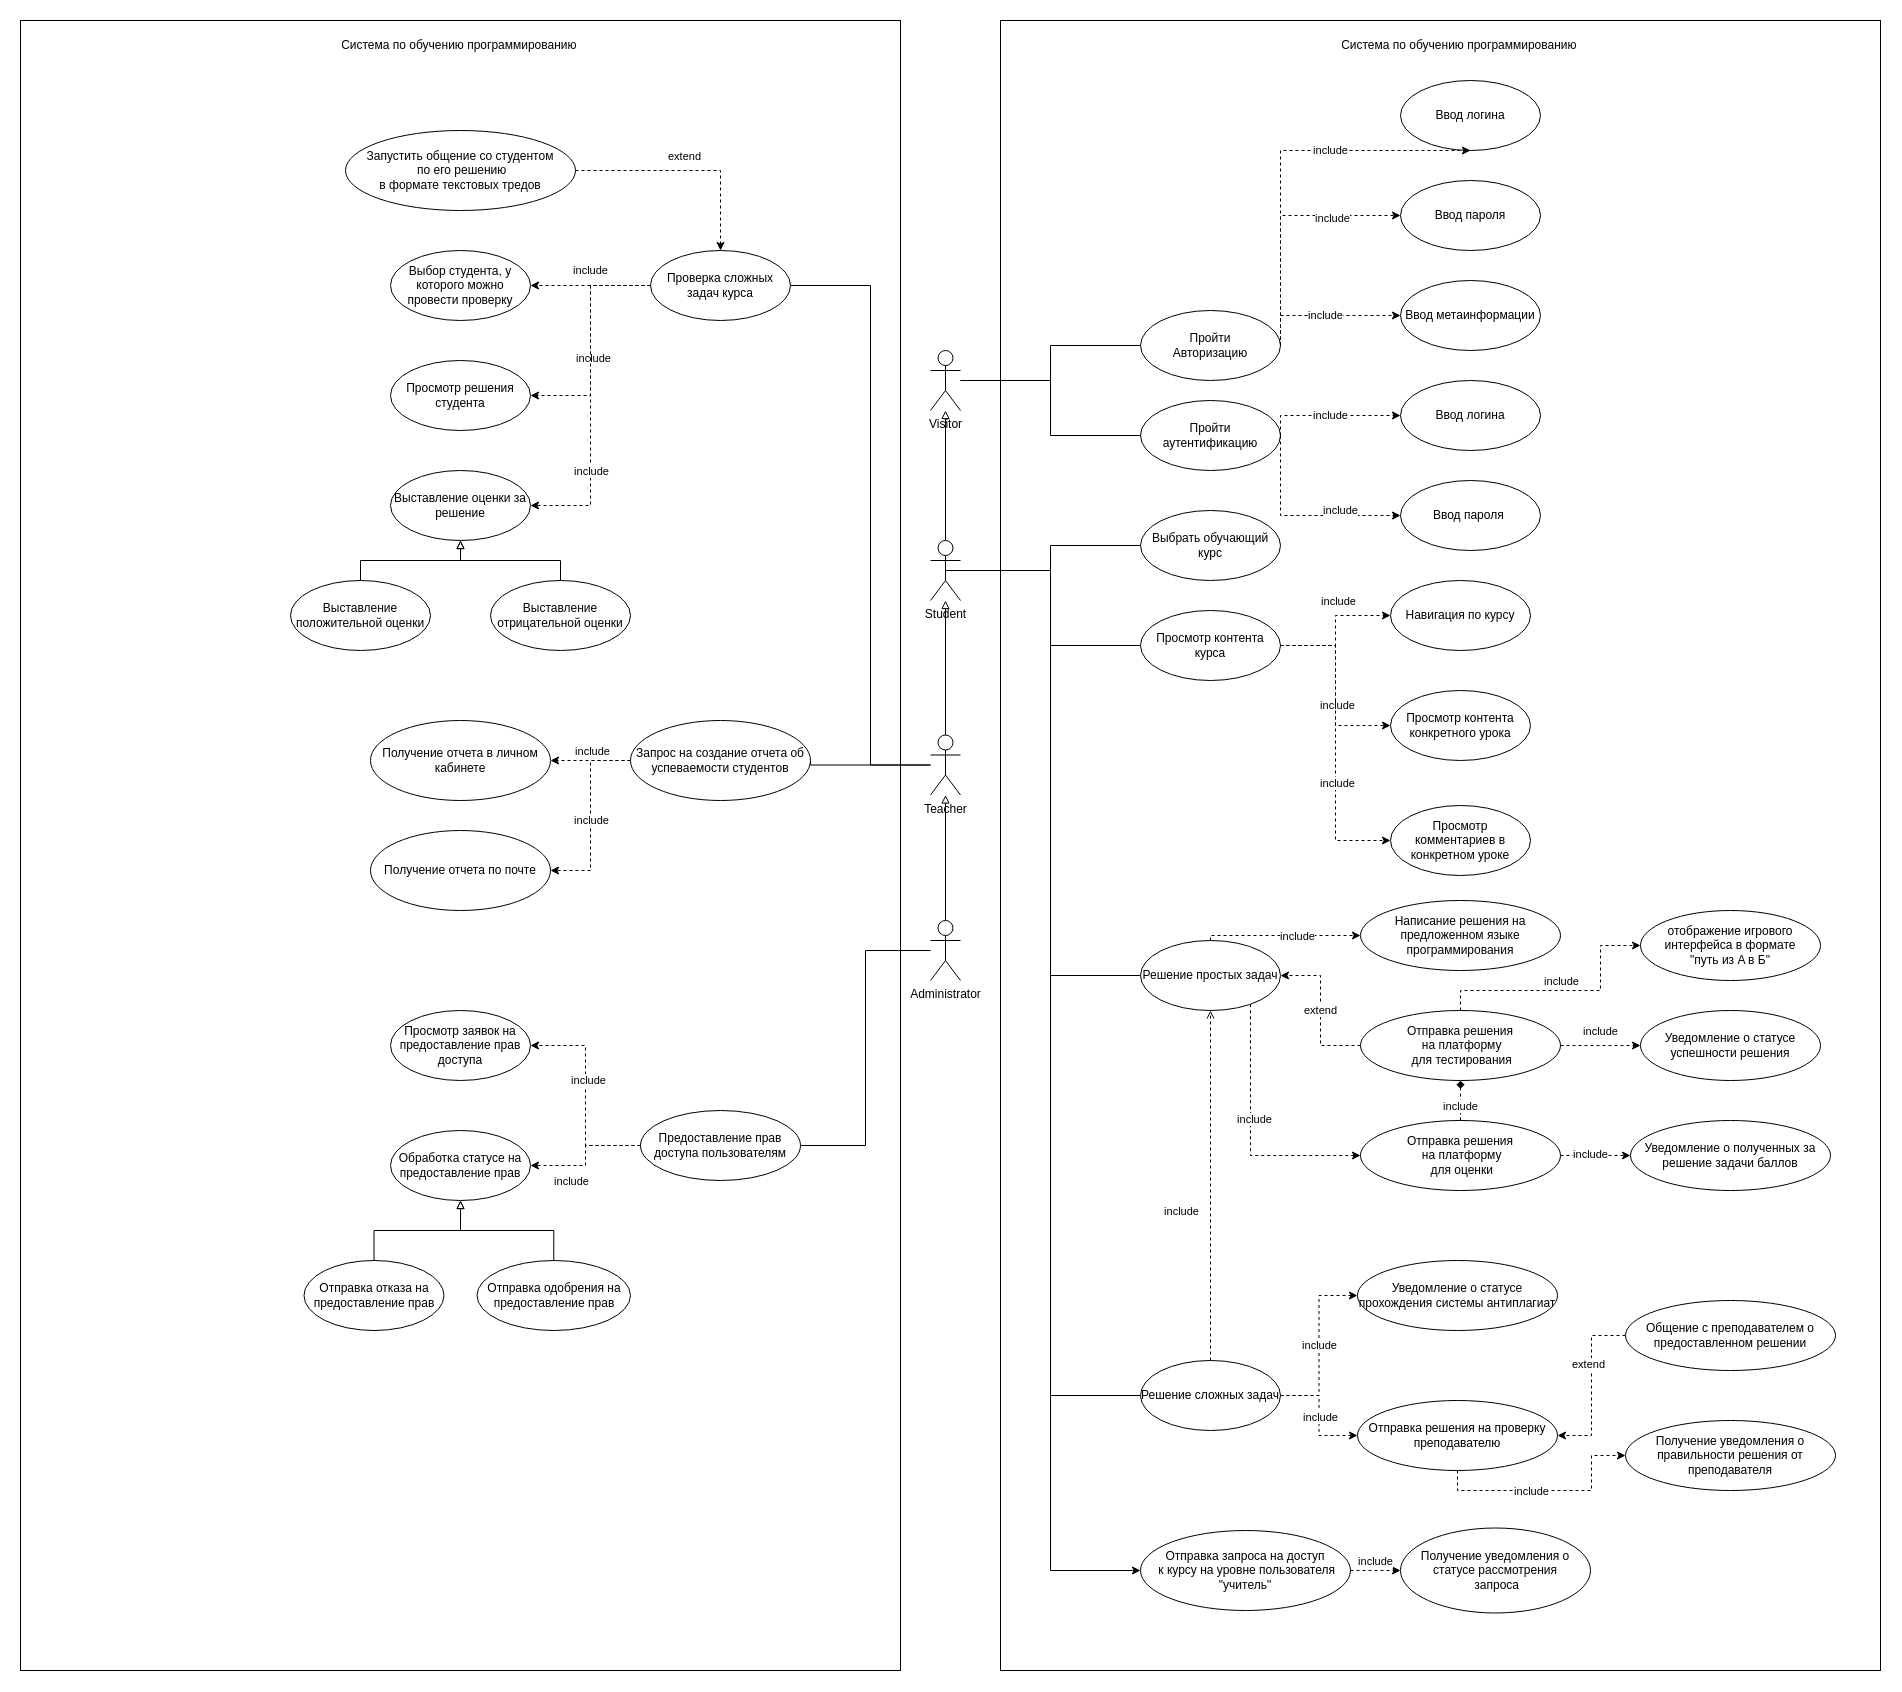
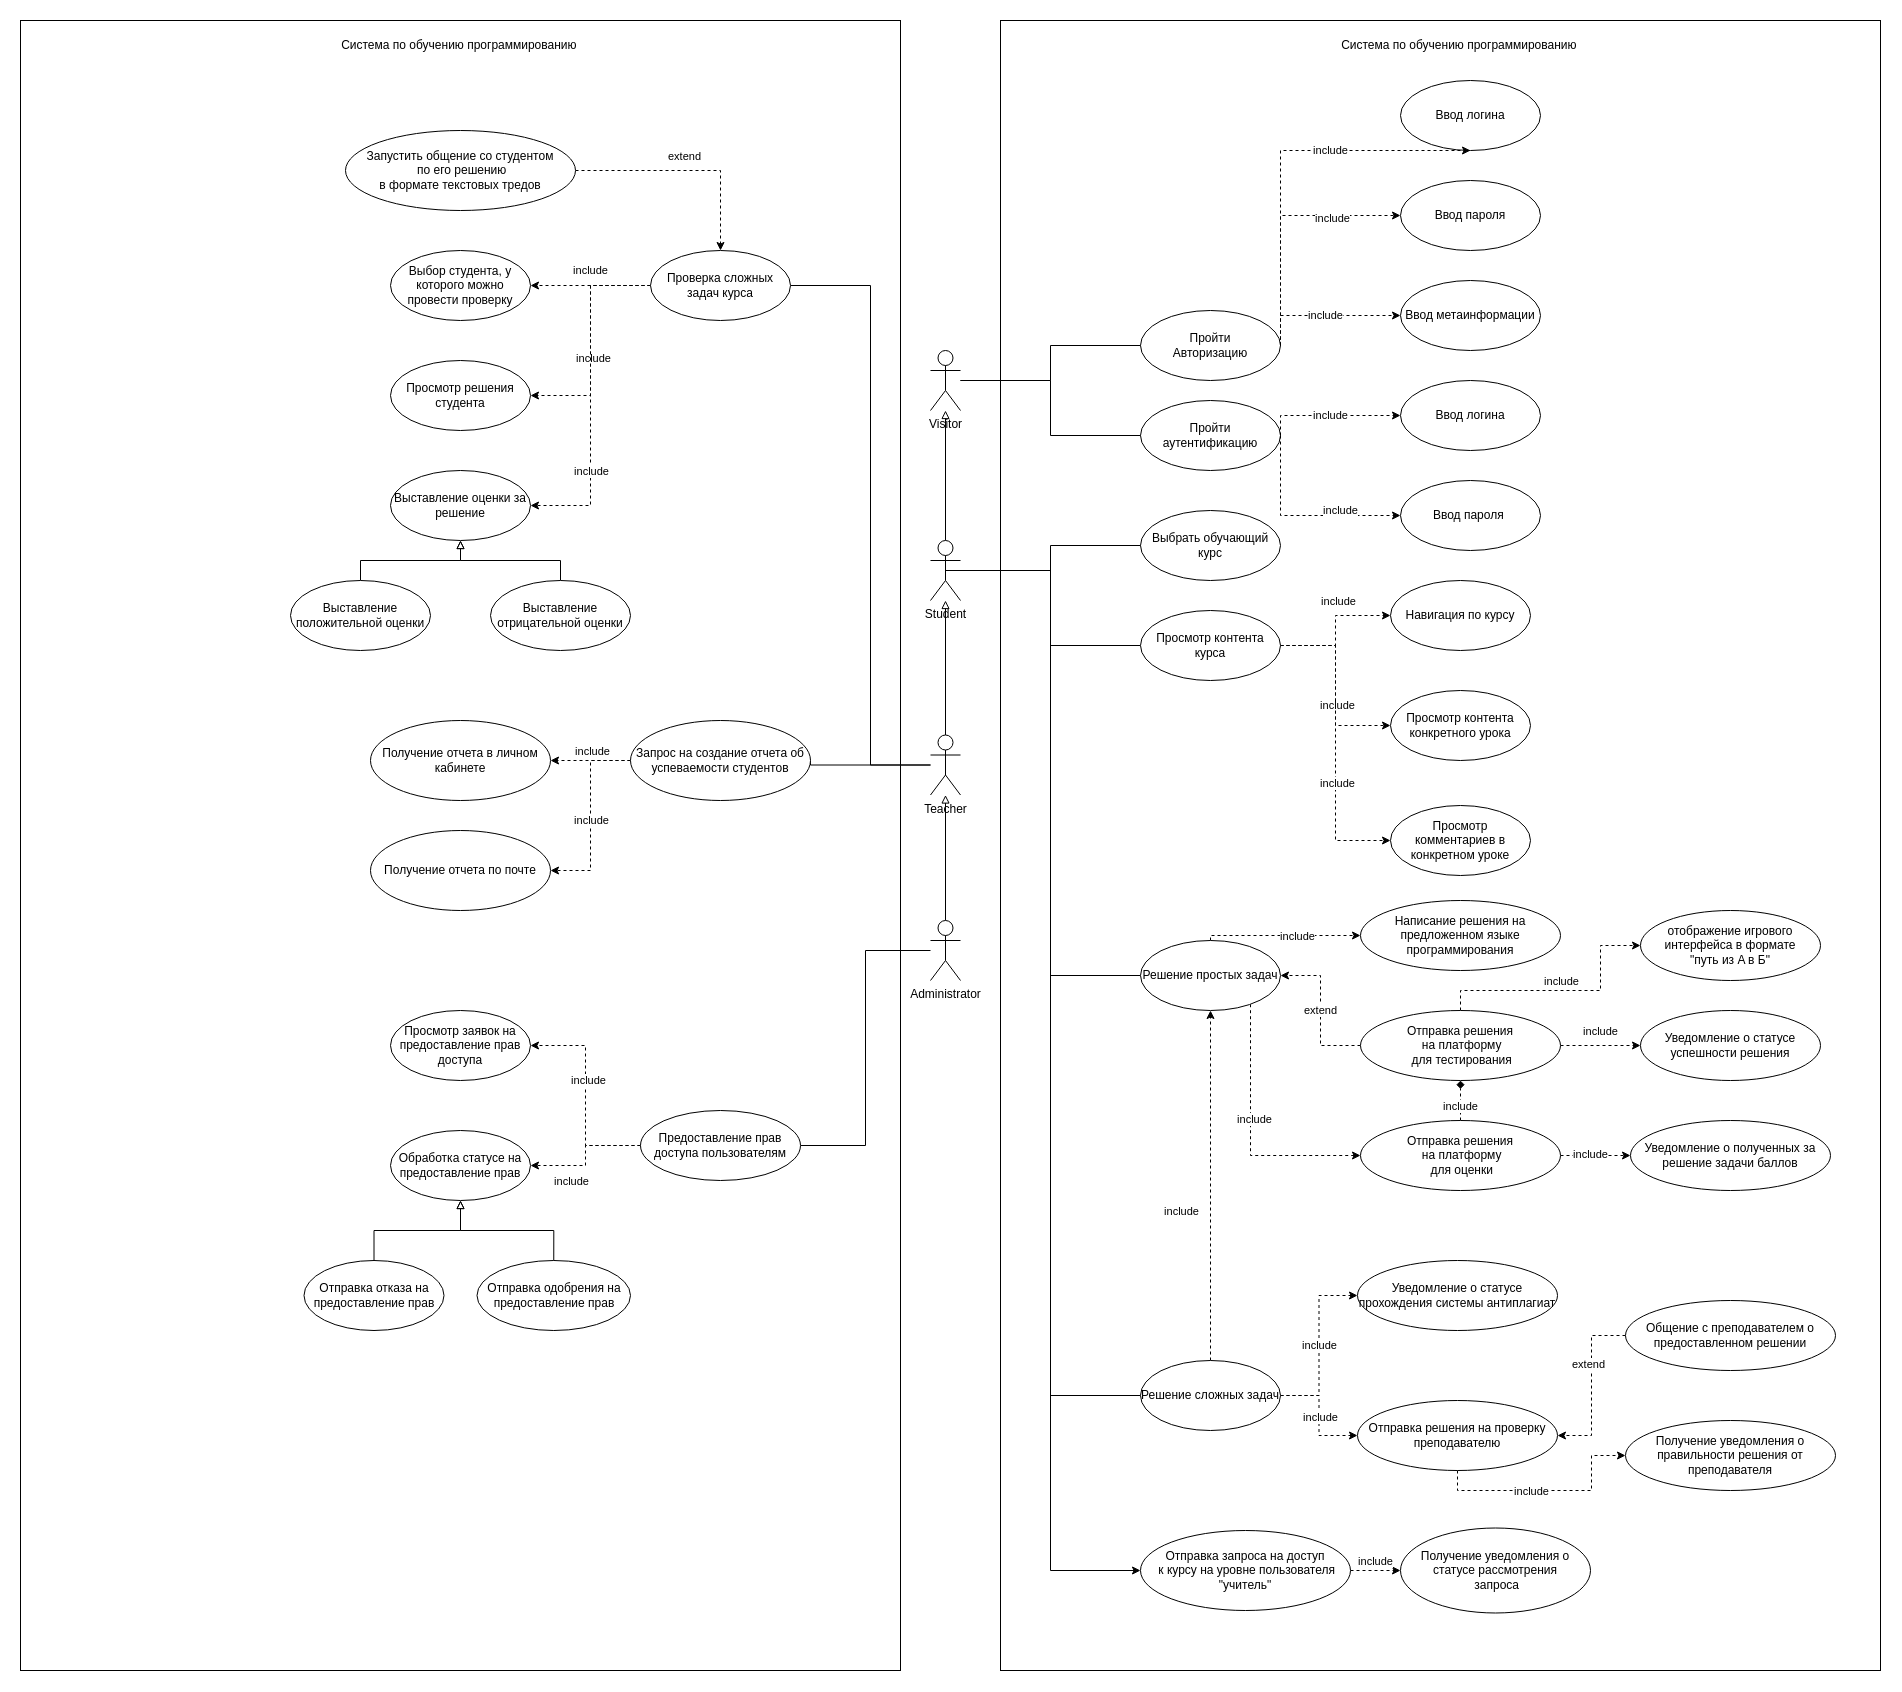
edge "Решение сложных задач" -> "Решение простых задач": arrowhead open -> classic
